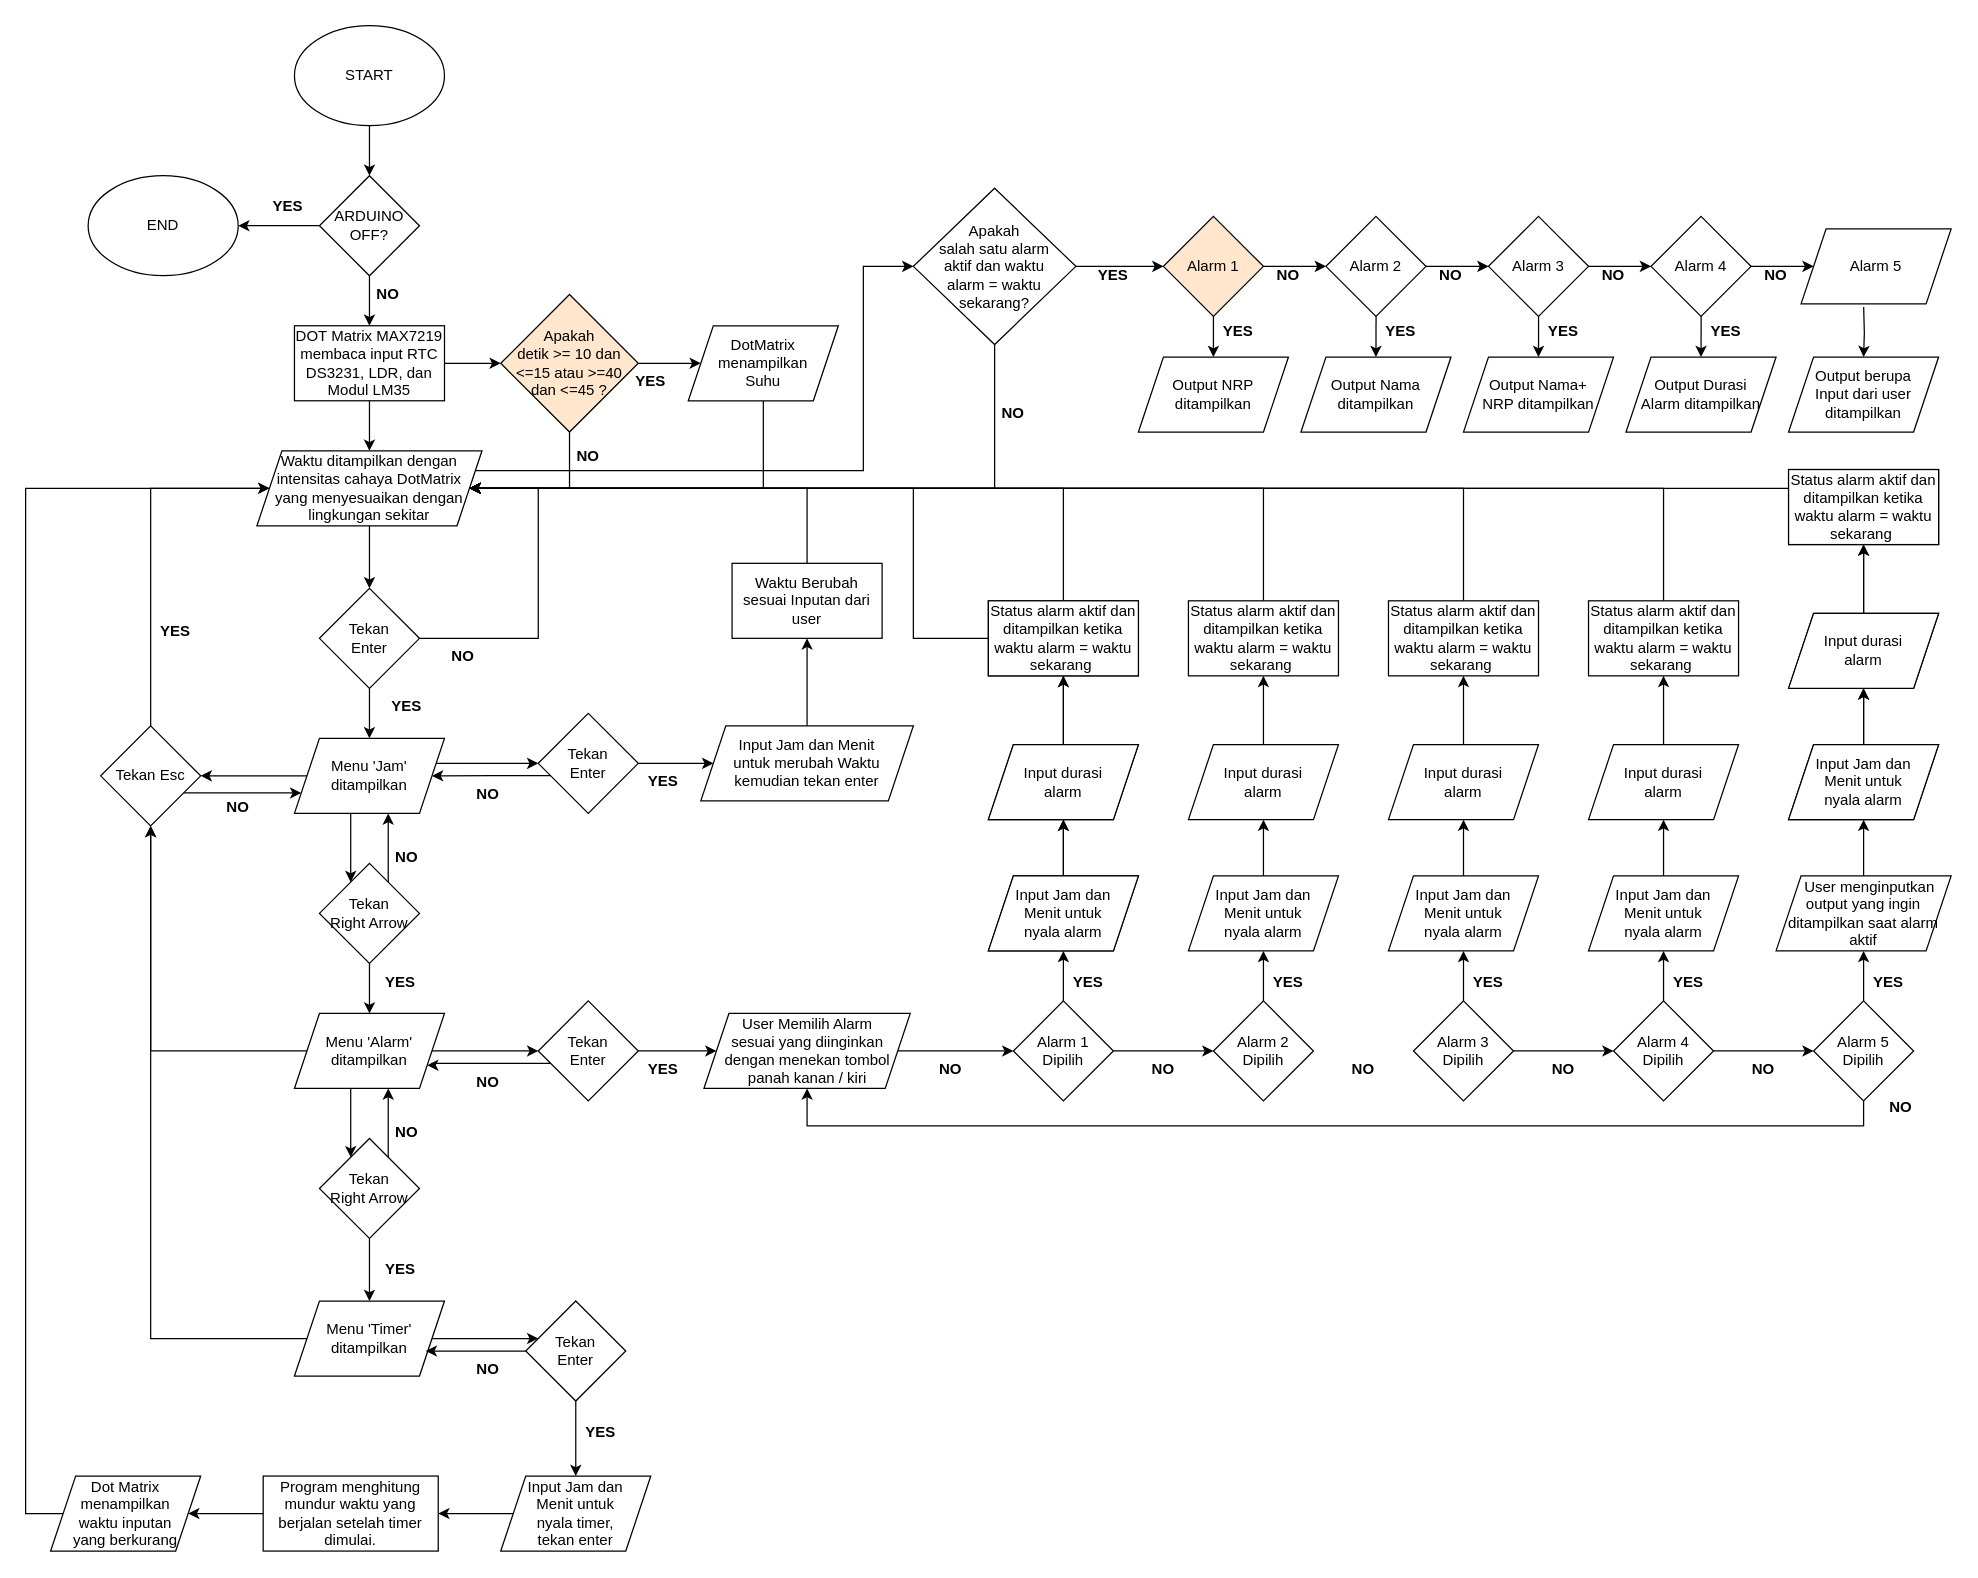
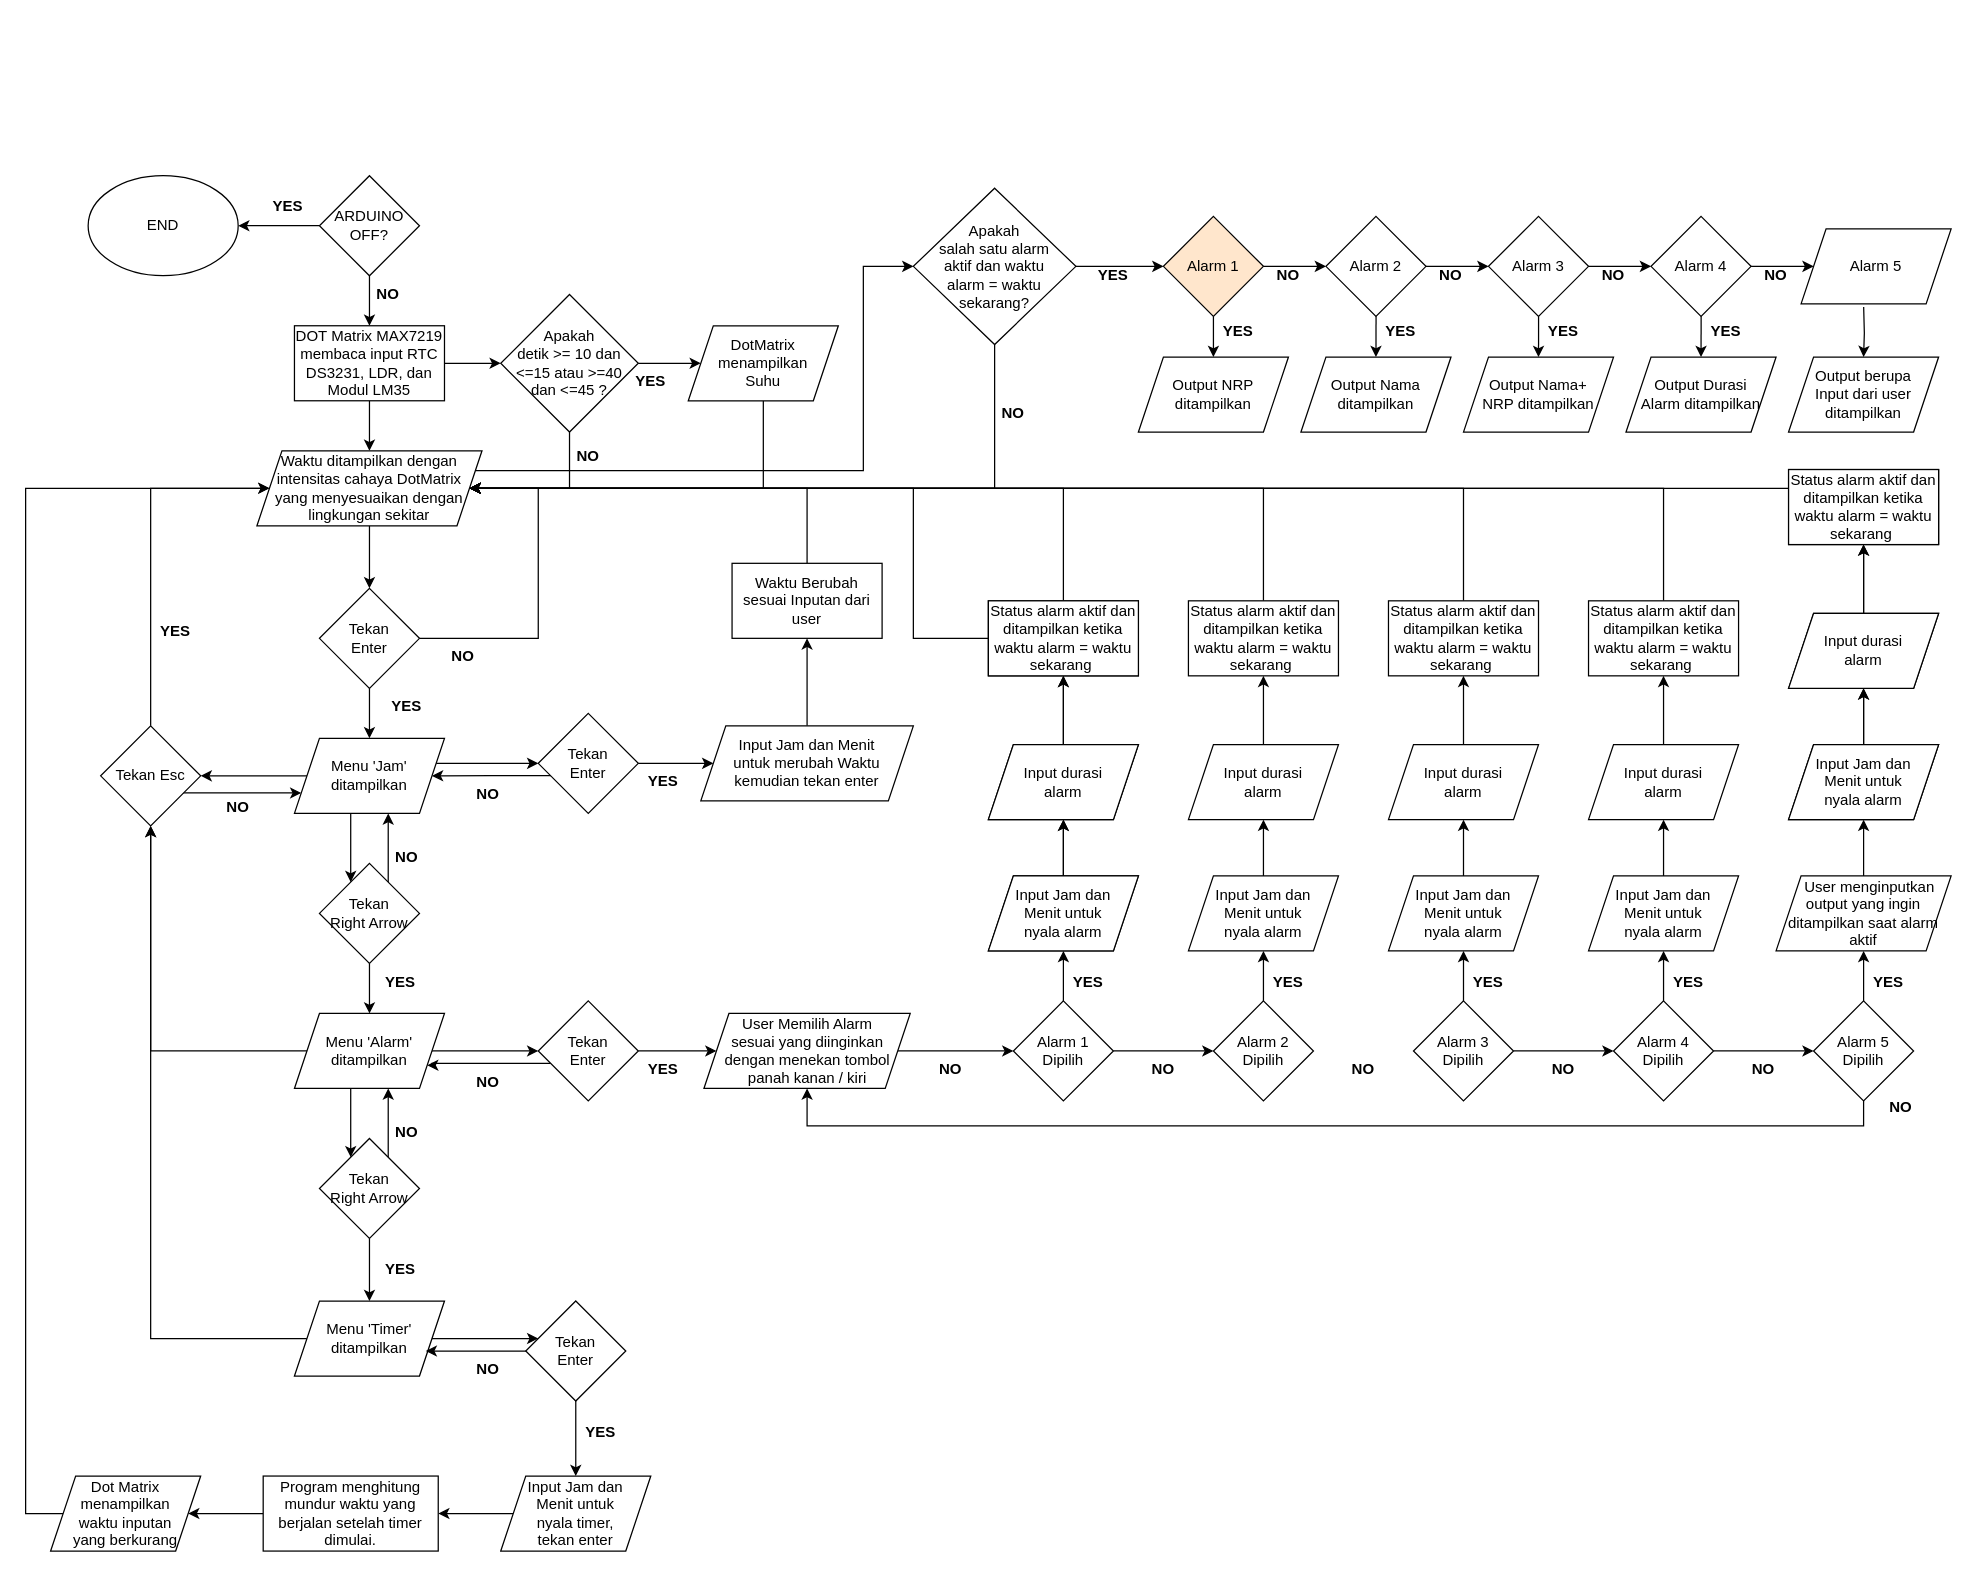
node "START": removed
edge "START" -> "ARDUINO OFF?": removed
node "Apakah detik >= 10 dan <=15 atau >=40 dan <=45 ?": fillcolor #ffe6cc -> #ffffff
